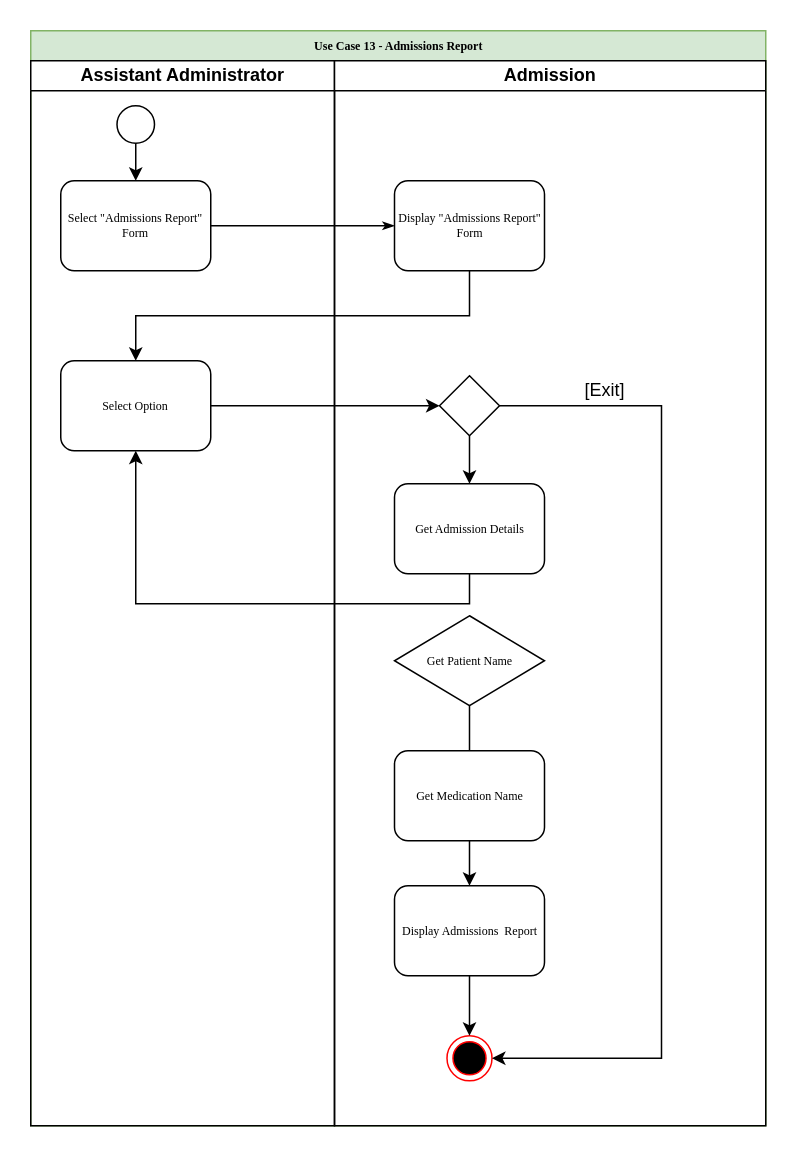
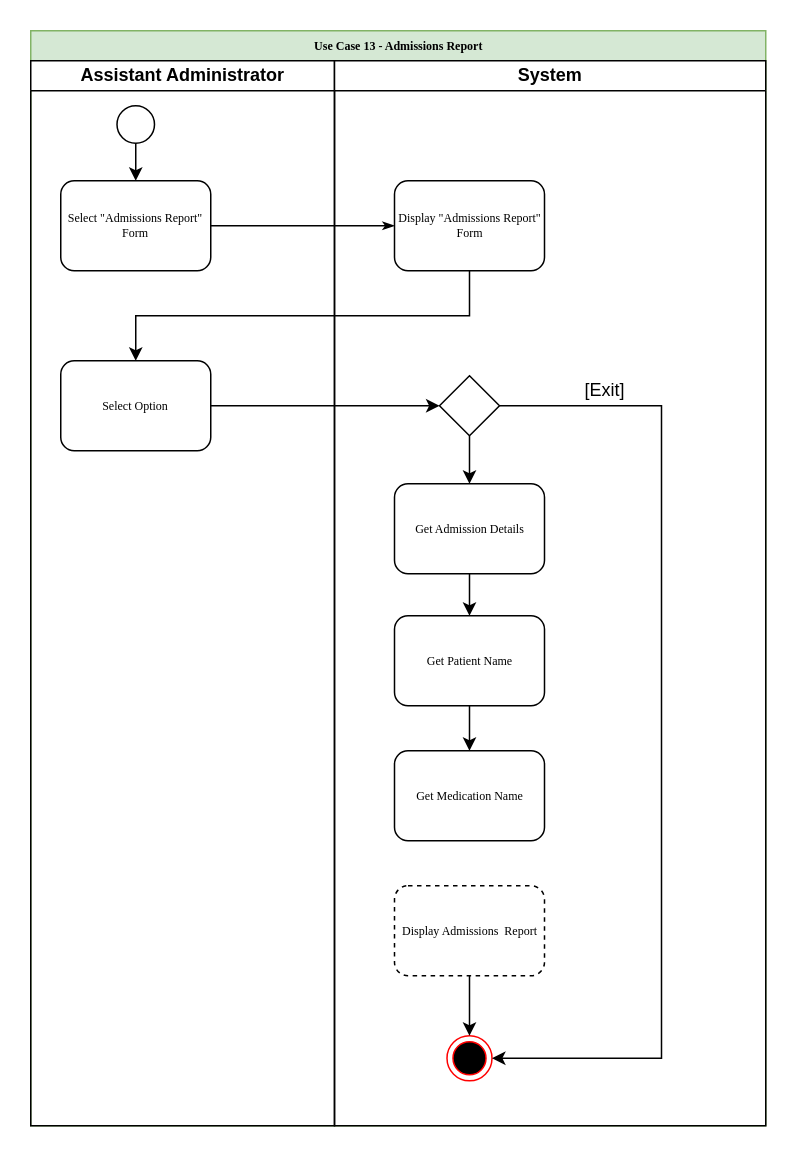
node "Admission": label "Admission" -> "System"
edge "Get Admission Details" -> "Select Option": now "Get Admission Details" -> "Get Patient Name"
node "Get Patient Name": shape diamond -> rounded rectangle
edge "Get Patient Name" -- "Get Medication Name": arrowhead none -> classic
edge "Get Medication Name" -> "Display Admissions Report": removed
node "Display Admissions Report": style solid -> dashed
